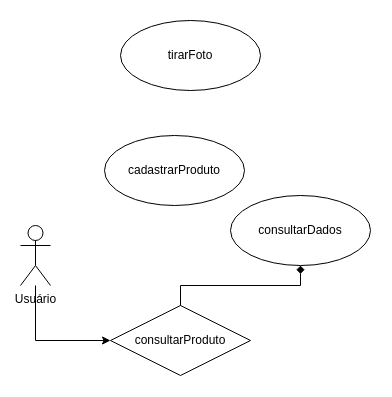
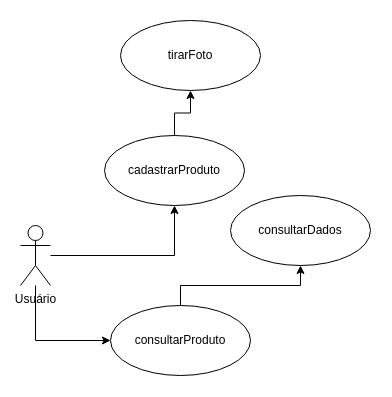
edge "cadastrarProduto" -> "tirarFoto": added
edge "Usuário" -> "cadastrarProduto": added
edge "consultarProduto" -> "consultarDados": arrowhead diamond -> classic
node "consultarProduto": shape diamond -> ellipse
